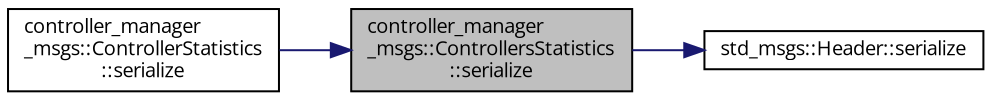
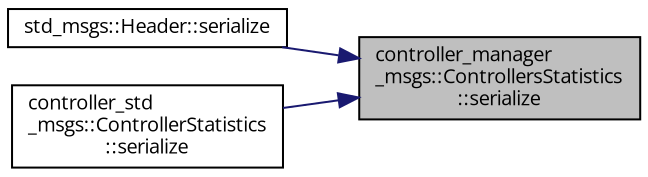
node "controller_manager _msgs::ControllerStatistics ::serialize": label "controller_manager _msgs::ControllerStatistics ::serialize" -> "controller_std _msgs::ControllerStatistics ::serialize"
edge "controller_manager _msgs::ControllersStatistics ::serialize" -> "std_msgs::Header::serialize": reversed
